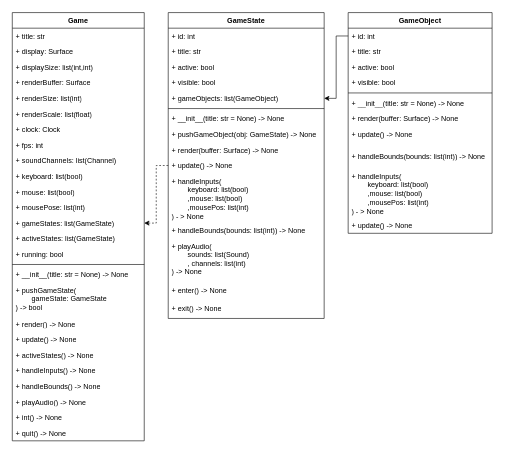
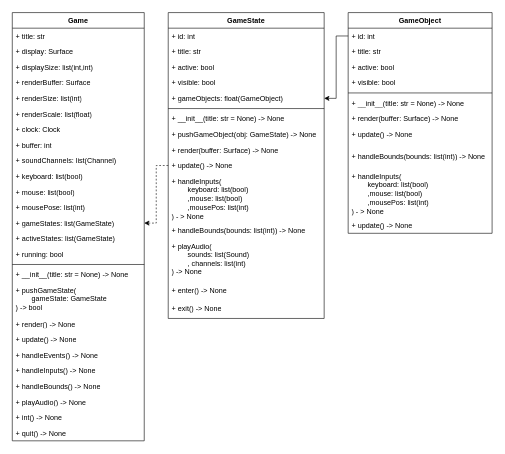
node "+ gameObjects: list(GameObject)": label "+ gameObjects: list(GameObject)" -> "+ gameObjects: float(GameObject)"
node "+ fps: int": label "+ fps: int" -> "+ buffer: int"
node "+ activeStates() -> None": label "+ activeStates() -> None" -> "+ handleEvents() -> None"
